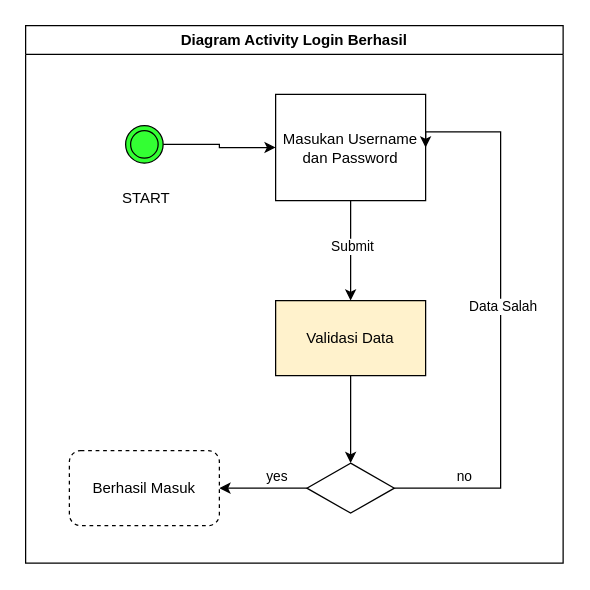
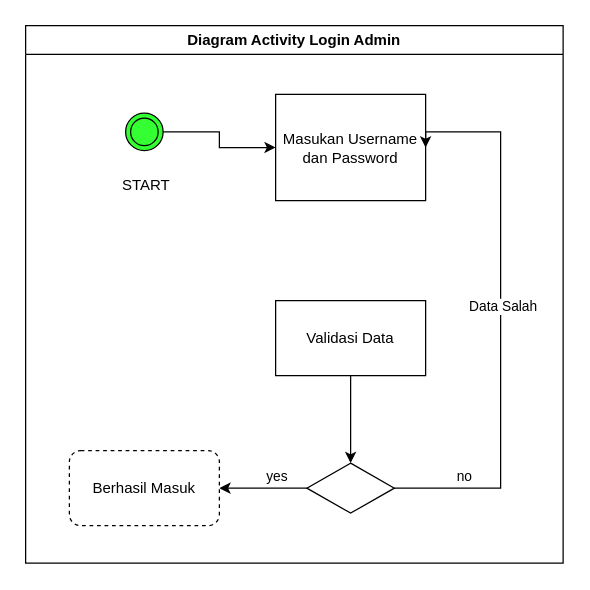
node "Diagram Activity Login Berhasil": label "Diagram Activity Login Berhasil" -> "Diagram Activity Login Admin"
node "START": moved (144, 144) -> (144, 132)
edge "Masukan Username dan Password" -> "Validasi Data": removed, label "Submit"
node "Validasi Data": fillcolor #fff2cc -> #ffffff
